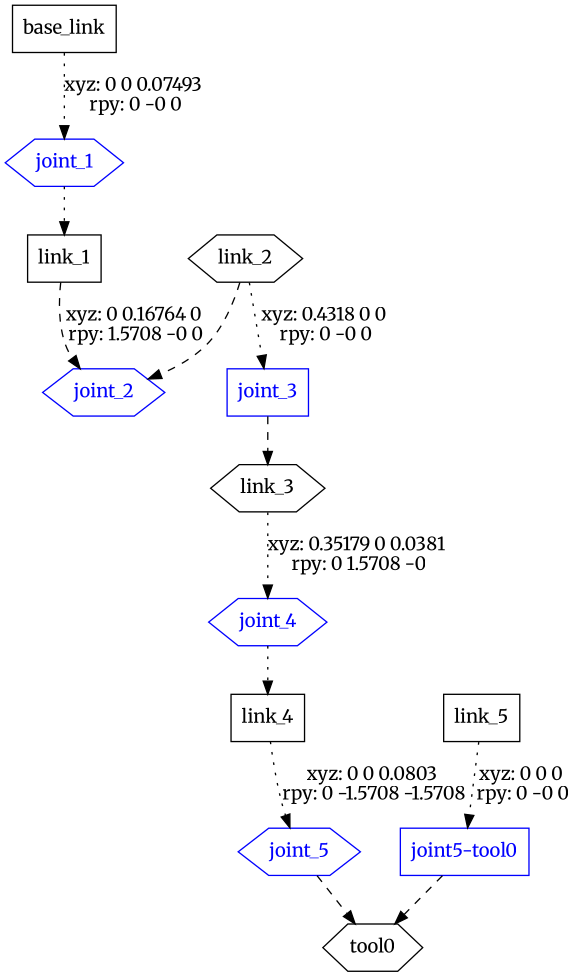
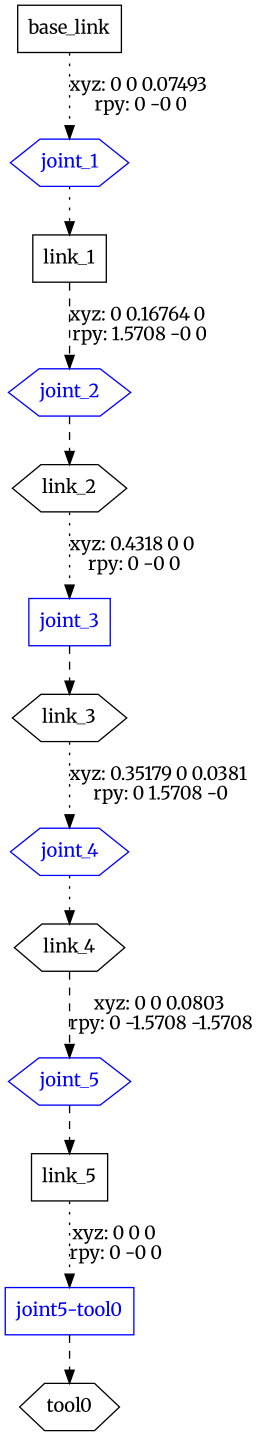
edge "link_2" -> "joint_2": reversed
node "link_4": shape box -> hexagon
edge "link_4" -> "joint_5": style dotted -> dashed
edge "joint_5" -> "tool0": now "joint_5" -> "link_5"
